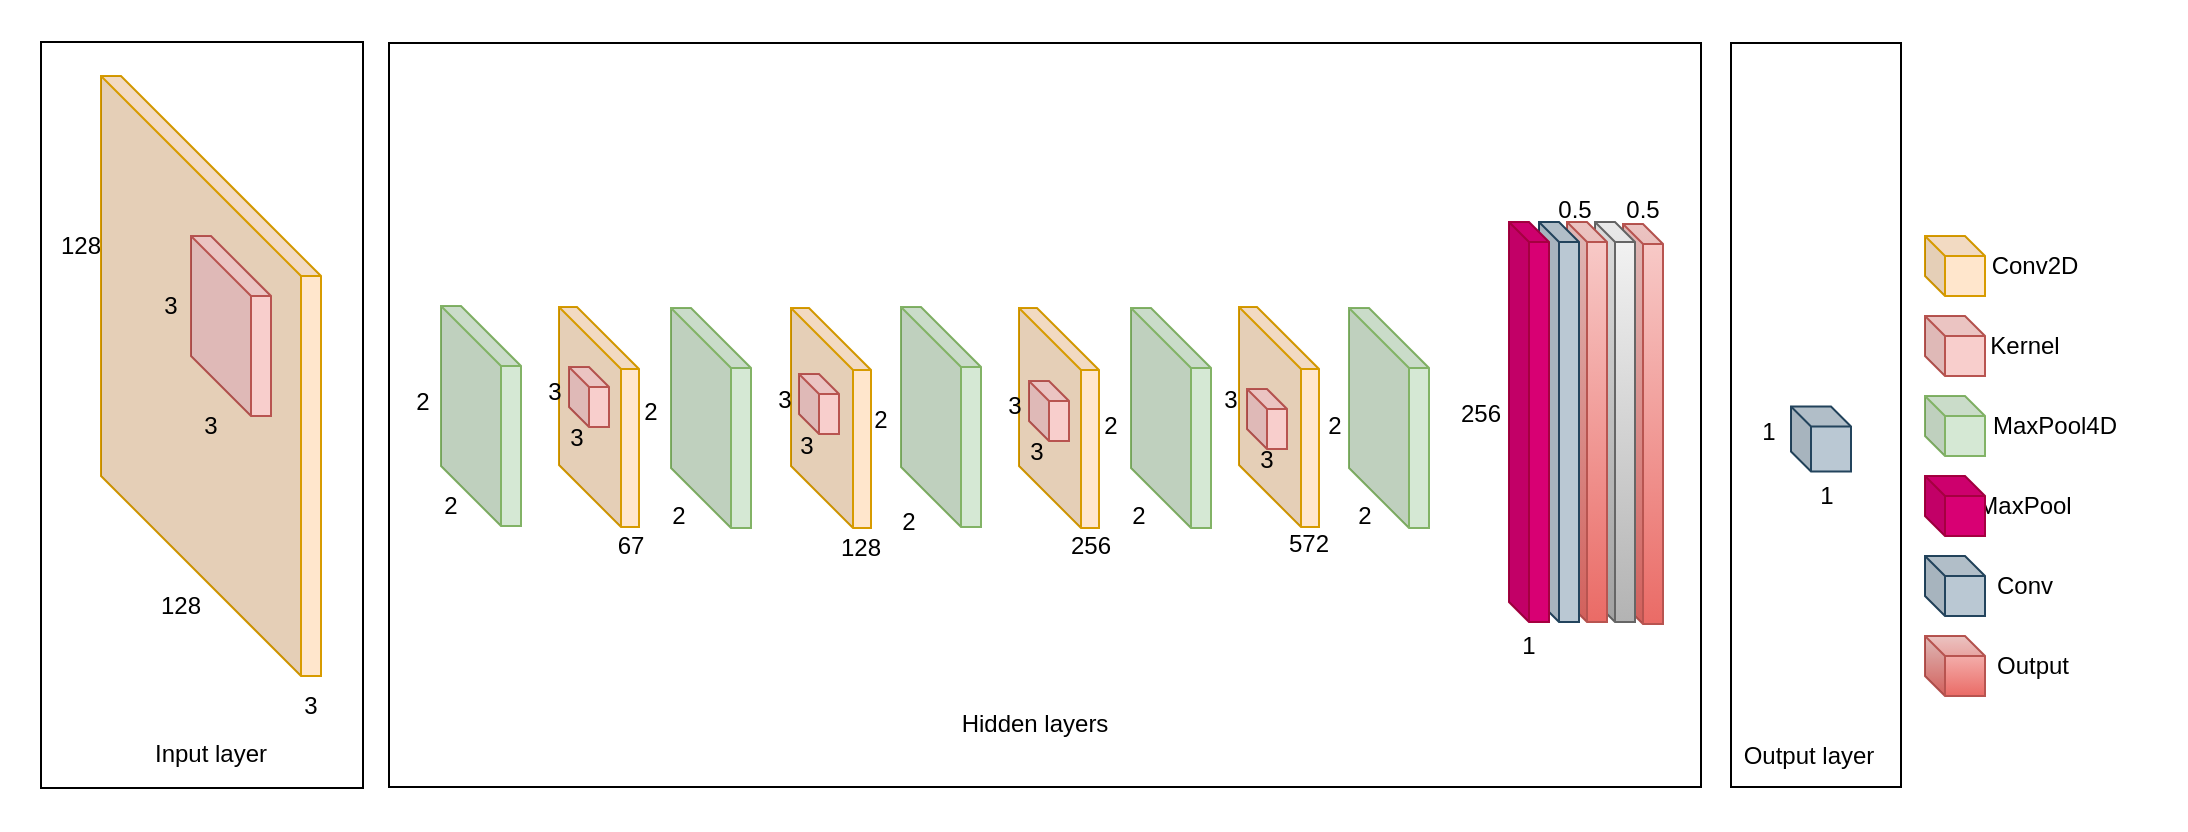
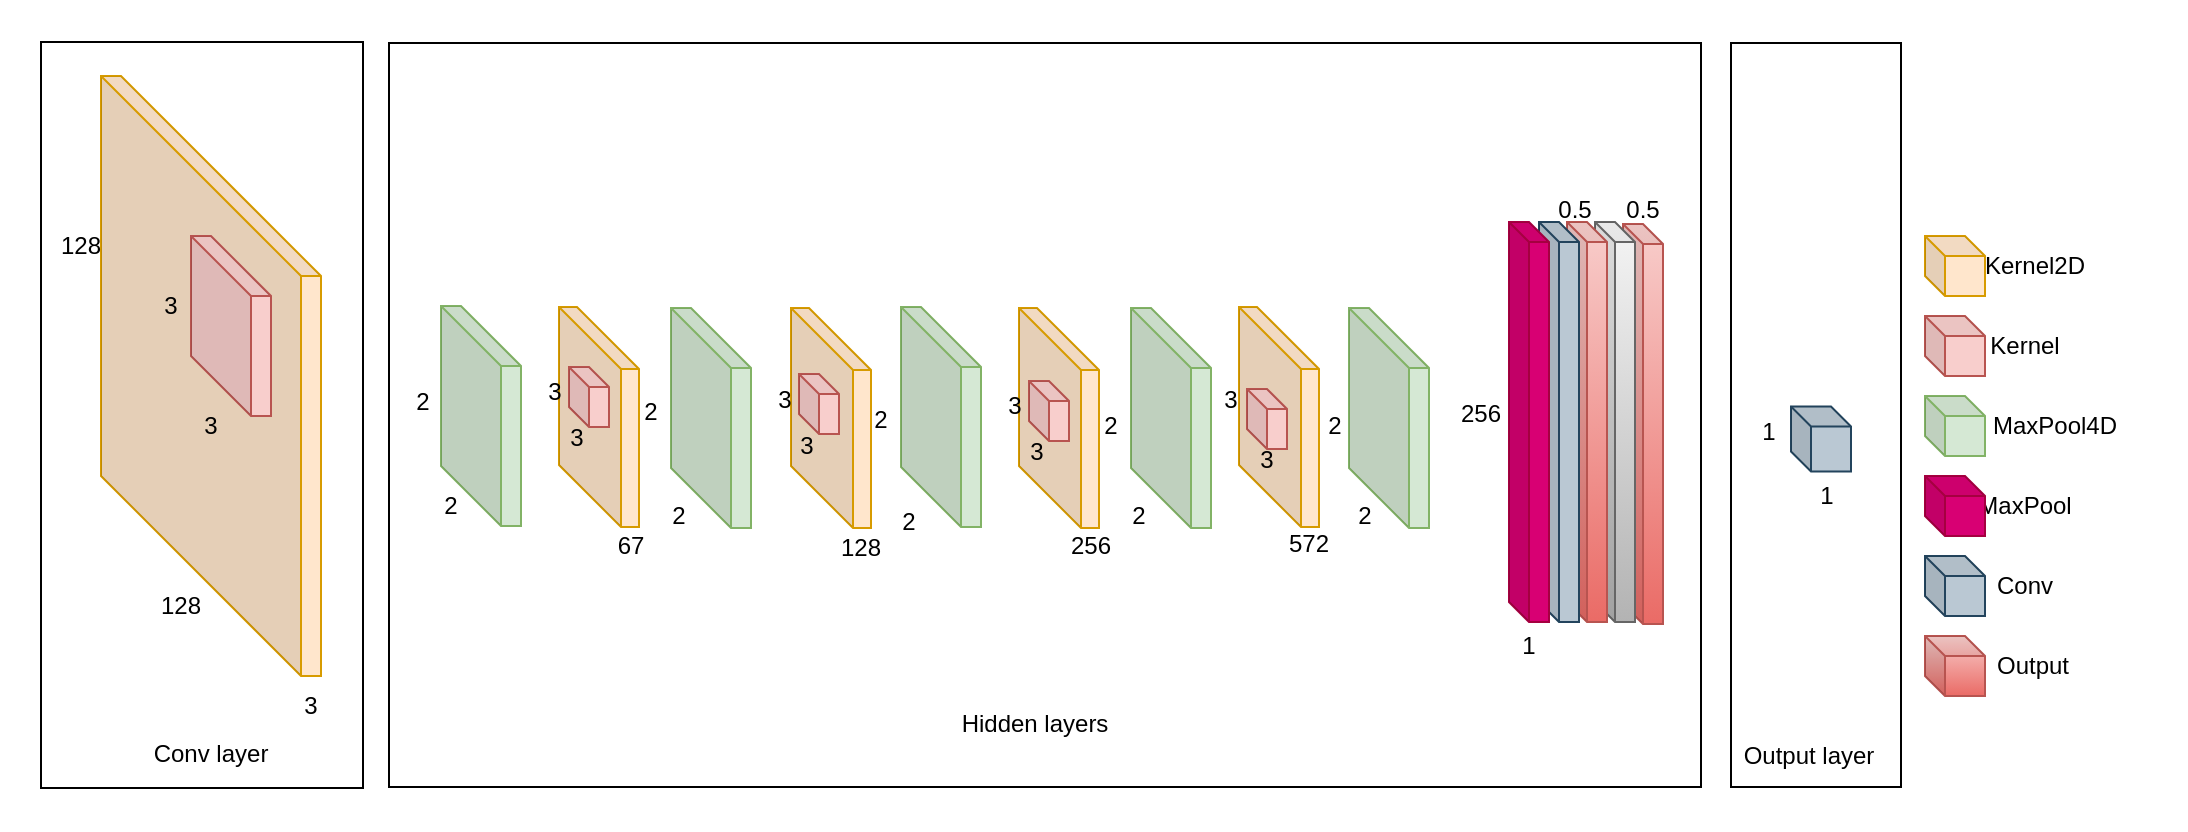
node "Conv2D": label "Conv2D" -> "Kernel2D"
node "Input layer": label "Input layer" -> "Conv layer"
